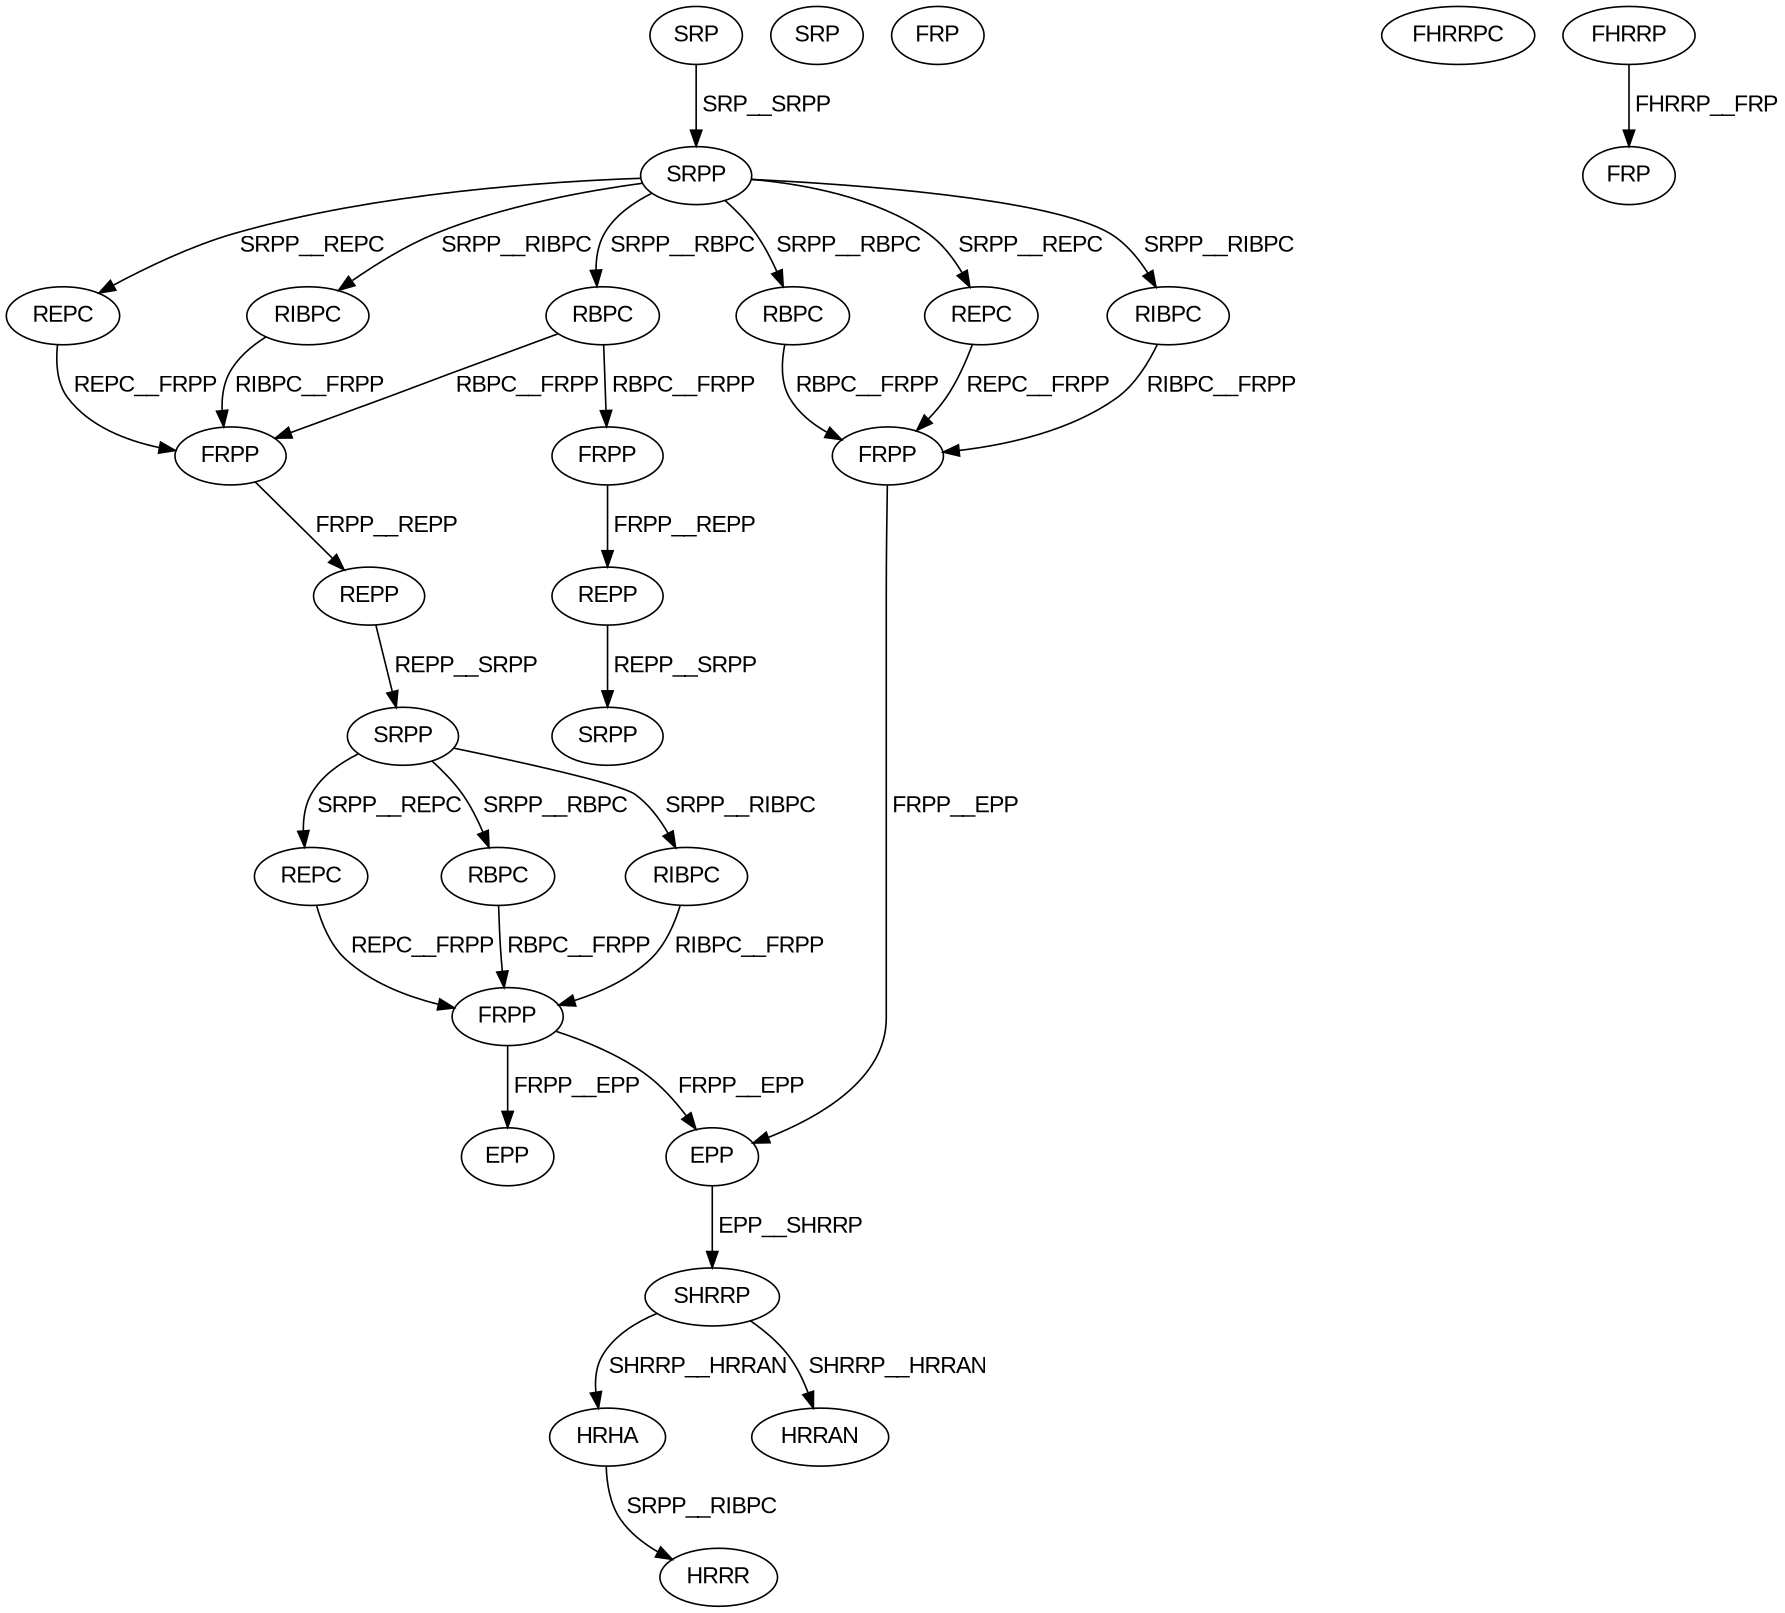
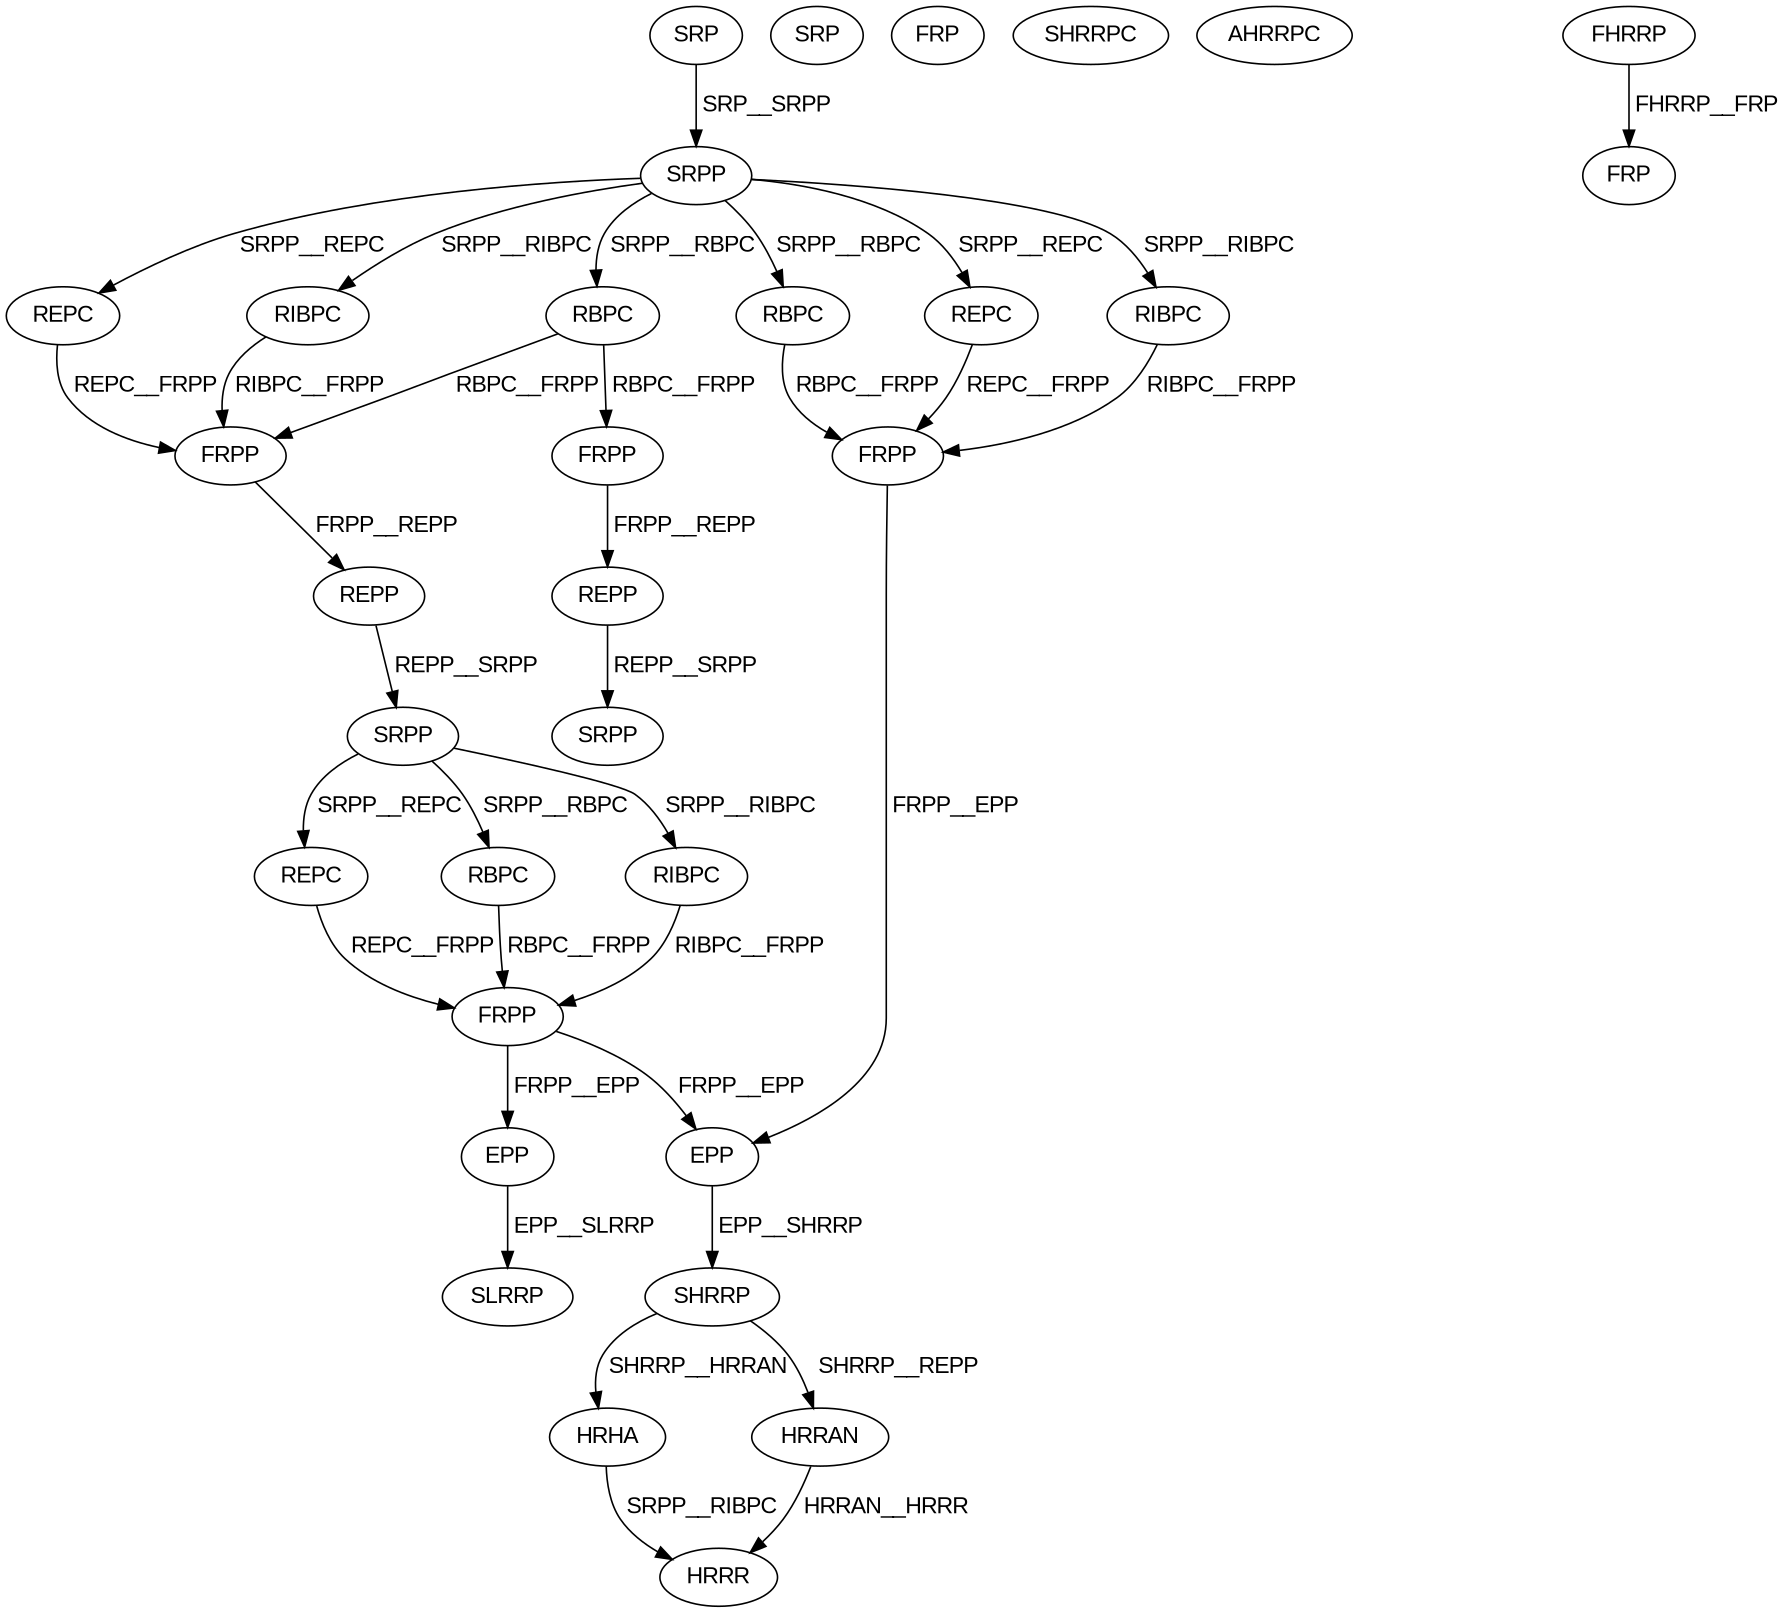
node "SHRRPC": added
node "AHRRPC": added
node "FHRRPC": removed
node "SLRRP": added
edge "SHRRP" -> "HRRAN": label " SHRRP__HRRAN" -> " SHRRP__REPP"
edge "HRRAN" -> "HRRR": added, label "HRRAN__HRRR"
